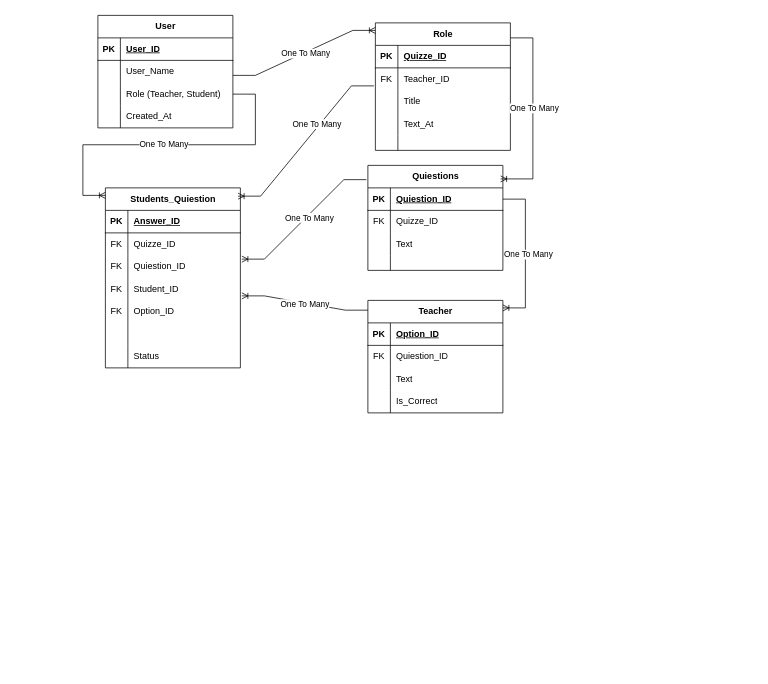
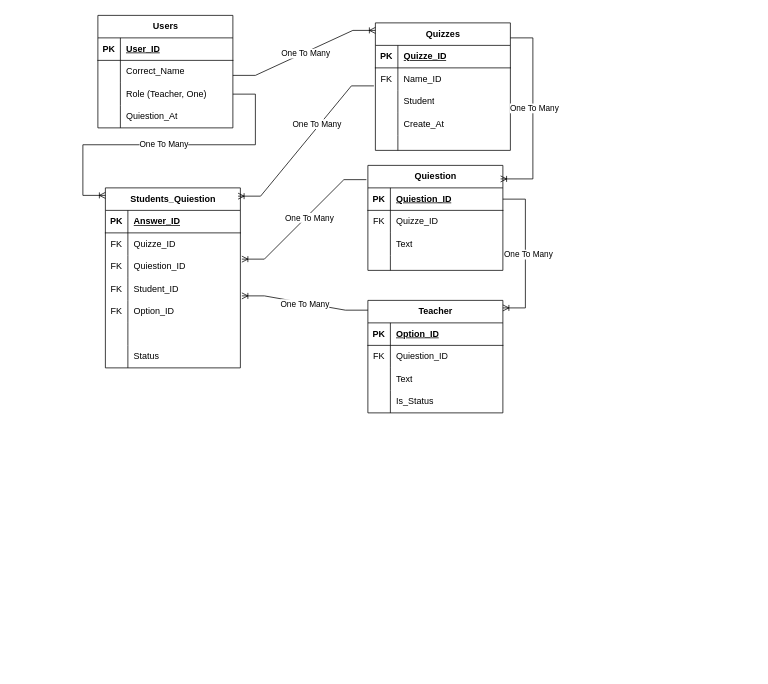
node "User": label "User" -> "Users"
node "Role": label "Role" -> "Quizzes"
node "User_Name": label "User_Name" -> "Correct_Name"
node "Teacher_ID": label "Teacher_ID" -> "Name_ID"
node "Role (Teacher, Student)": label "Role (Teacher, Student)" -> "Role (Teacher, One)"
node "Title": label "Title" -> "Student"
node "Created_At": label "Created_At" -> "Quiestion_At"
node "Text_At": label "Text_At" -> "Create_At"
node "Quiestions": label "Quiestions" -> "Quiestion"
node "Is_Correct": label "Is_Correct" -> "Is_Status"
